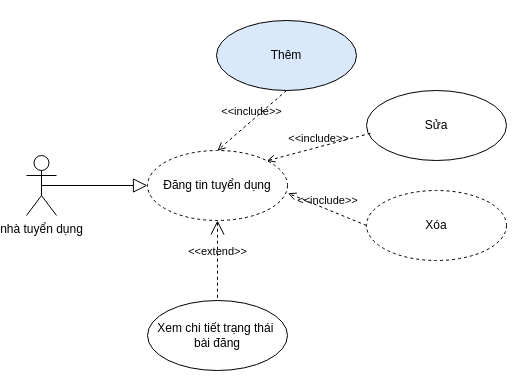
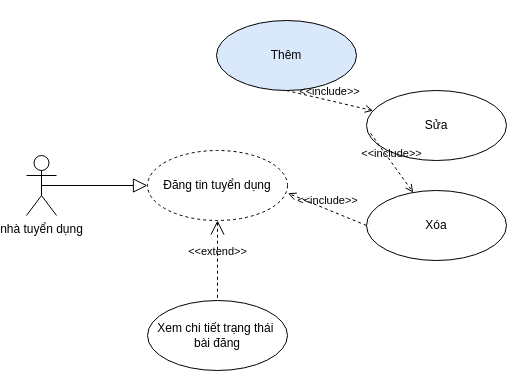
edge "Thêm" -> "Đăng tin tuyển dụng": now "Thêm" -> "Sửa"
edge "Sửa" -> "Đăng tin tuyển dụng": now "Sửa" -> "Xóa"
node "Xóa": style dashed -> solid
